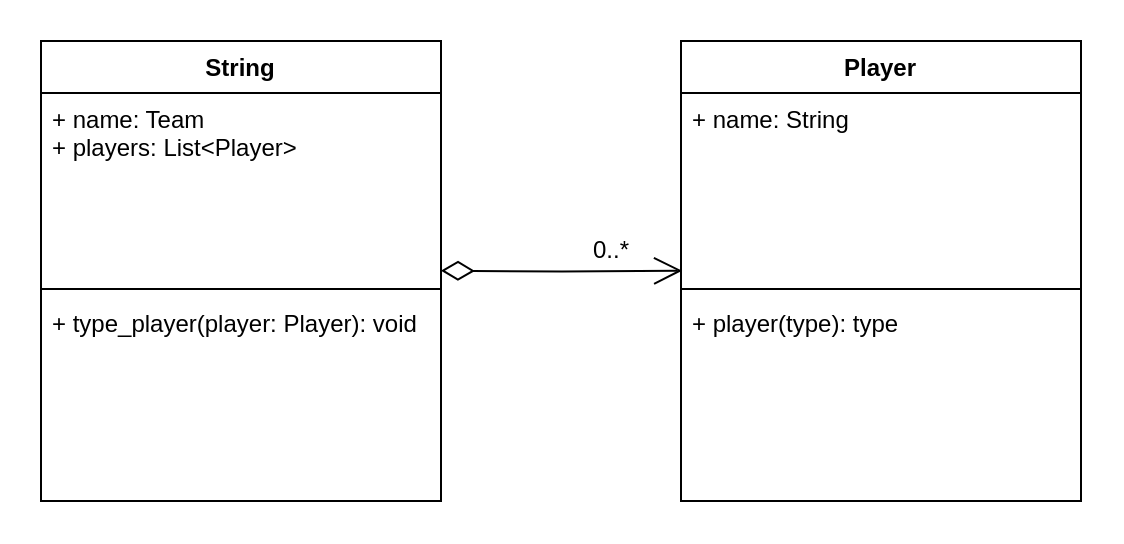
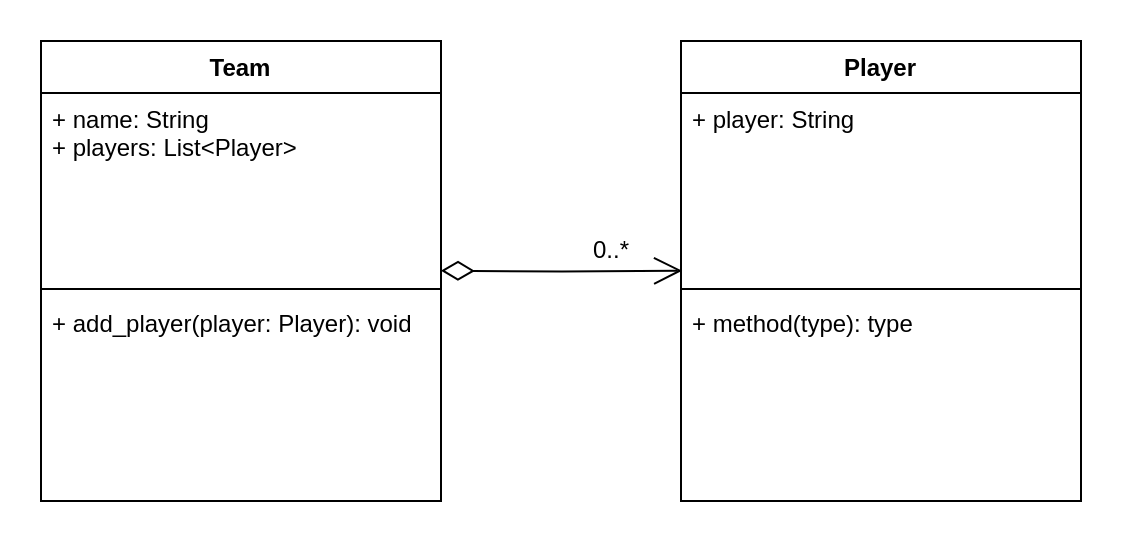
node "String": label "String" -> "Team"
node "+ name: String": label "+ name: String" -> "+ player: String"
node "+ name: Team + players: List<Player>": label "+ name: Team + players: List<Player>" -> "+ name: String + players: List<Player>"
node "+ player(type): type": label "+ player(type): type" -> "+ method(type): type"
node "+ type_player(player: Player): void": label "+ type_player(player: Player): void" -> "+ add_player(player: Player): void"
